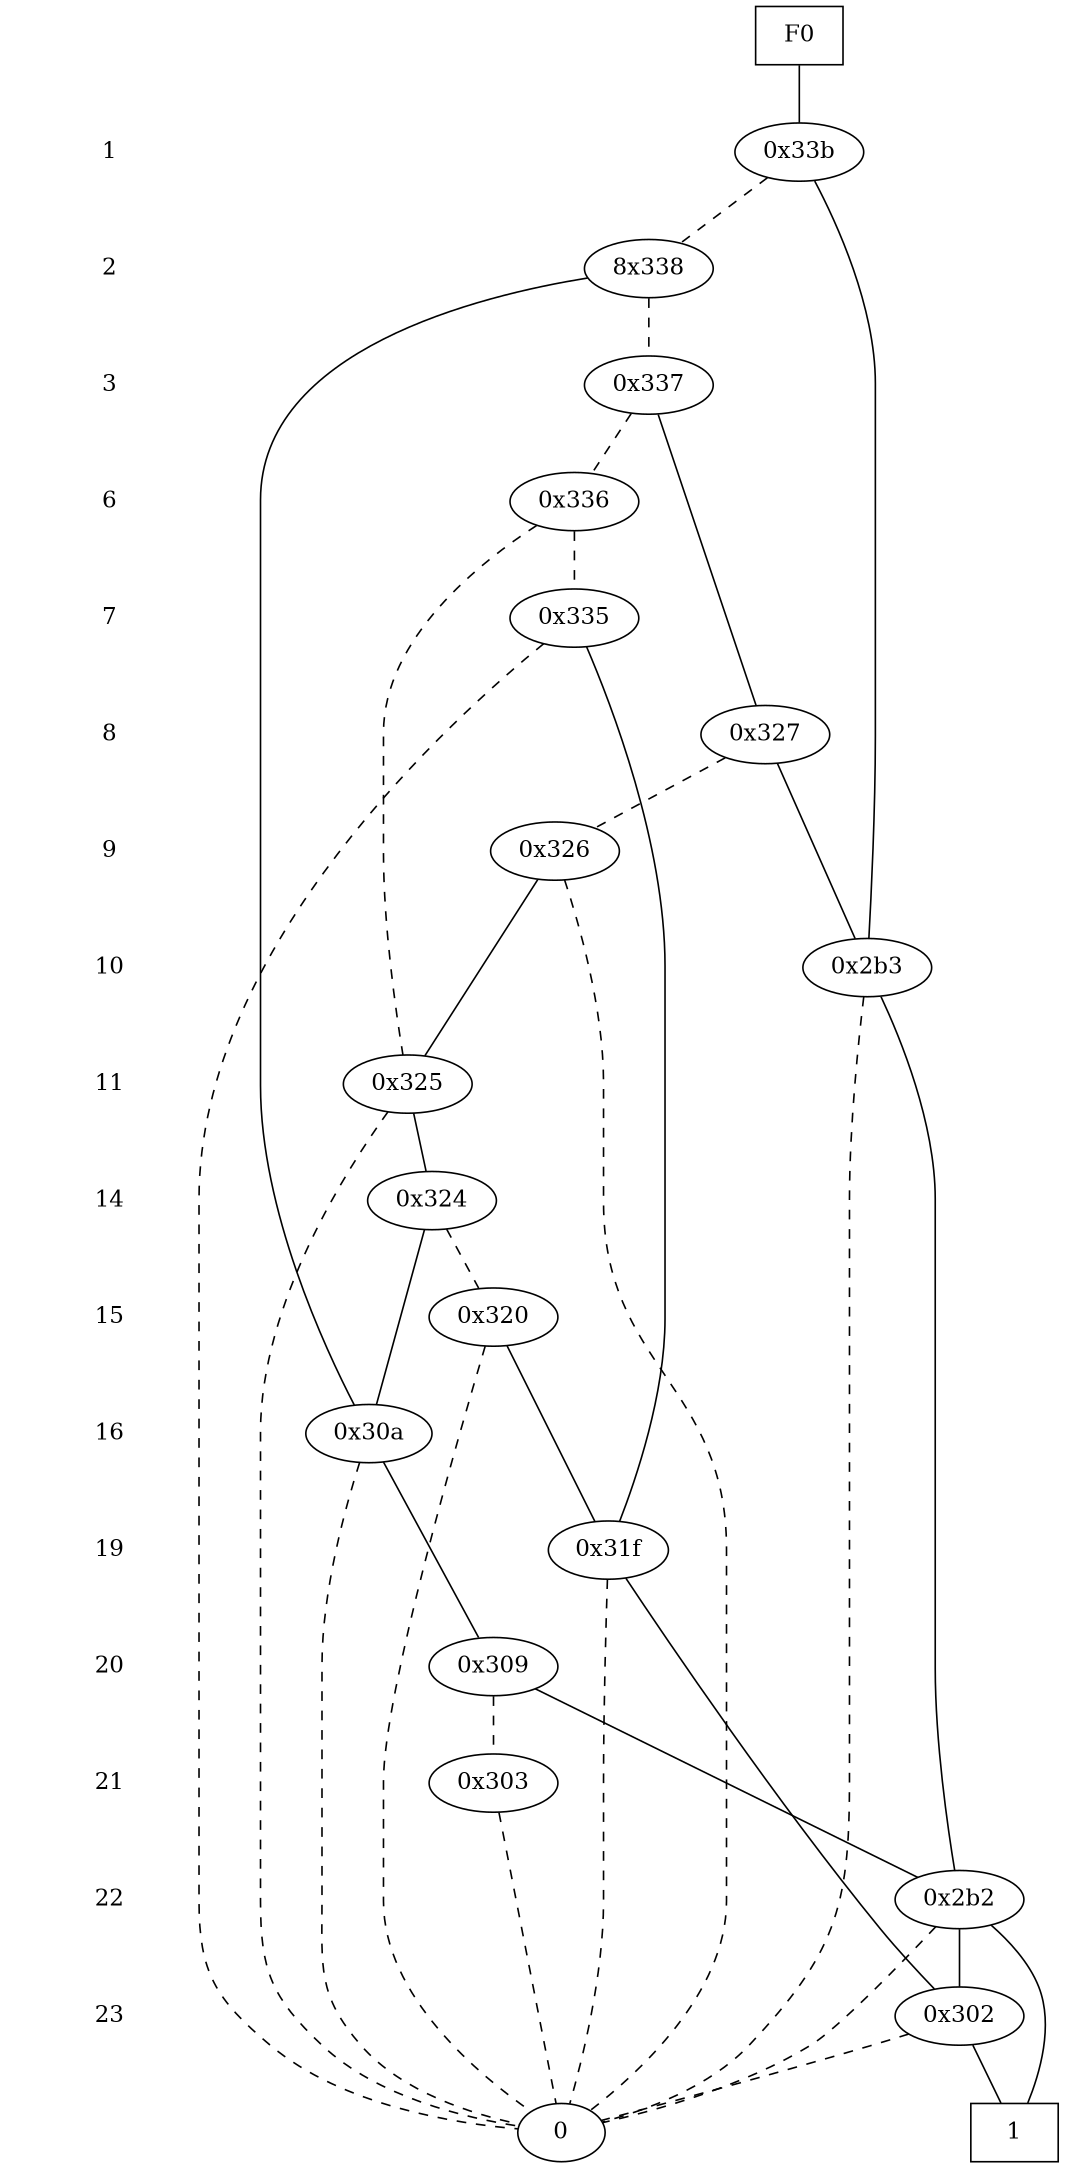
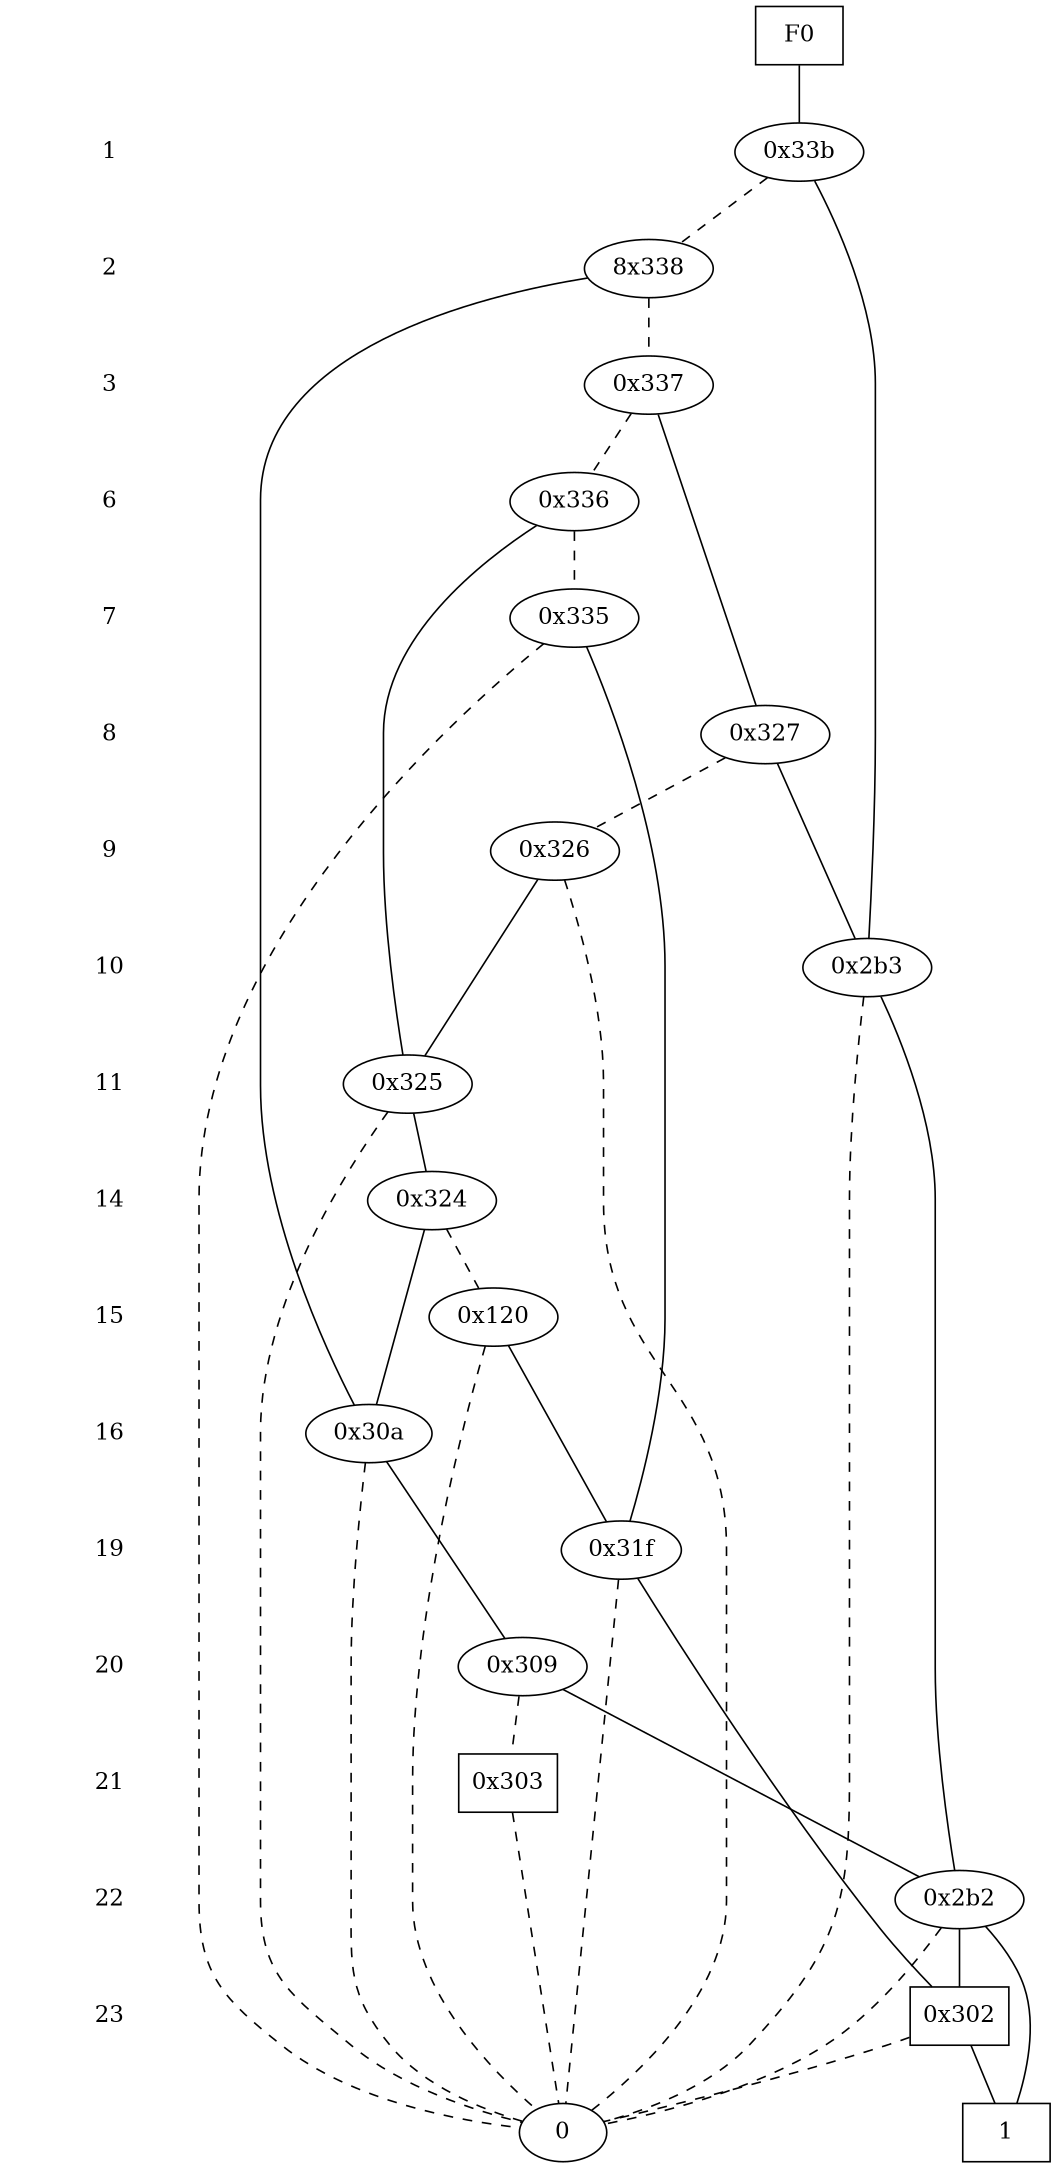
edge "0x336" -- "0x325": style dashed -> solid
node "0x320": label "0x320" -> "0x120"
node "0x303": shape ellipse -> box
node "0x302": shape ellipse -> box
